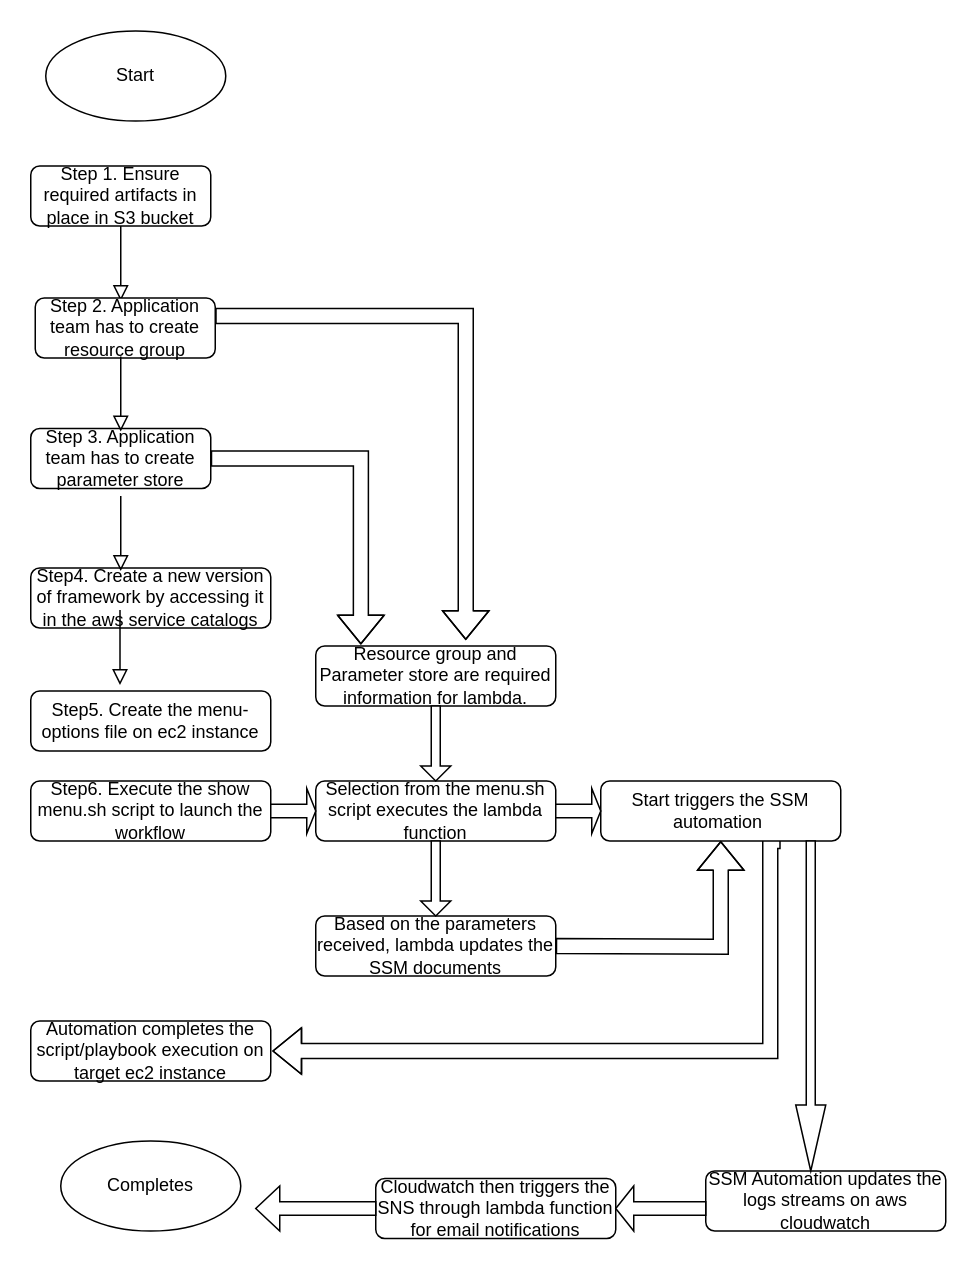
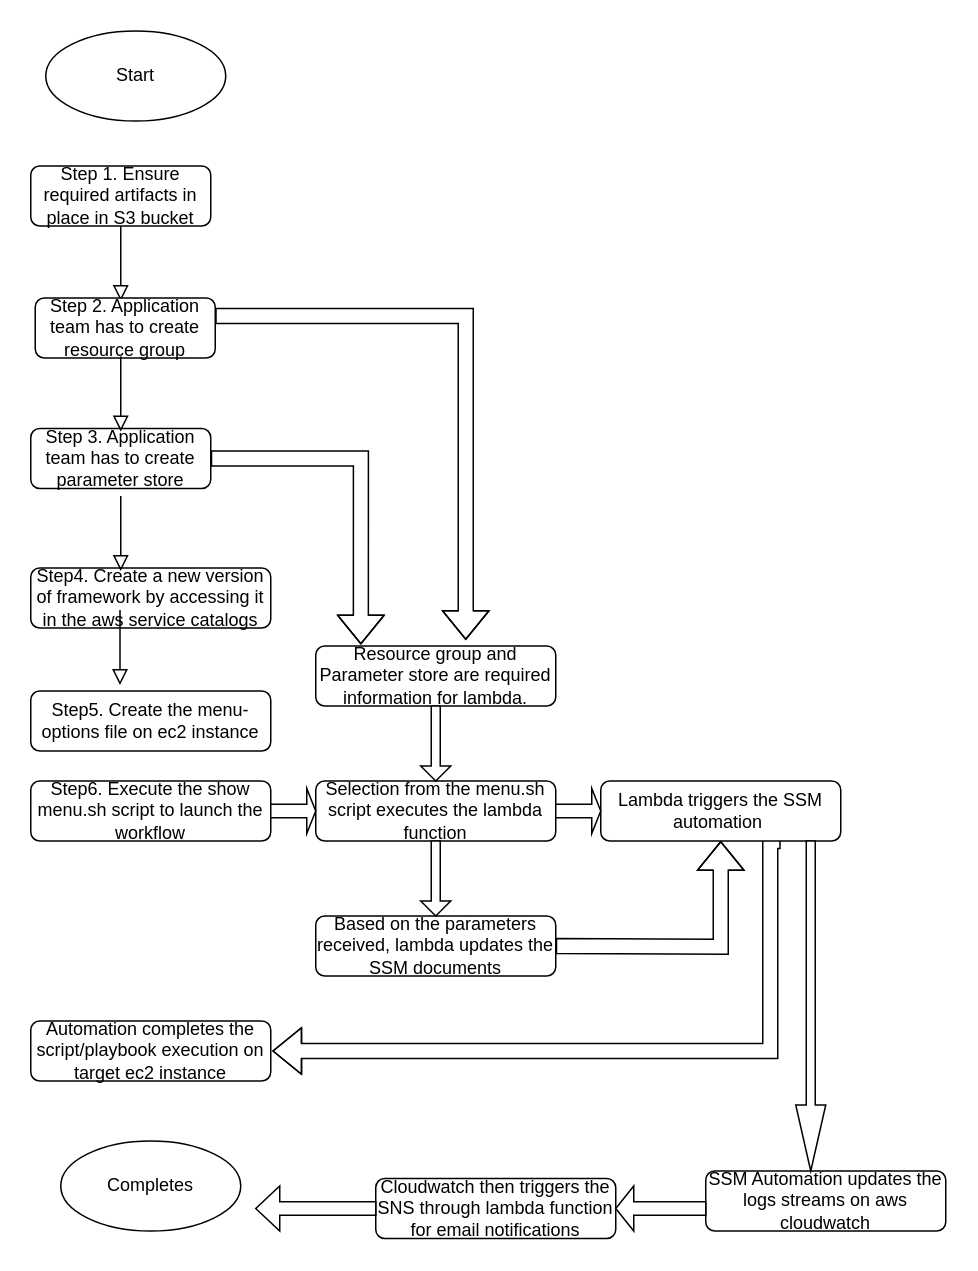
node "Start triggers the SSM automation": label "Start triggers the SSM automation" -> "Lambda triggers the SSM automation"
